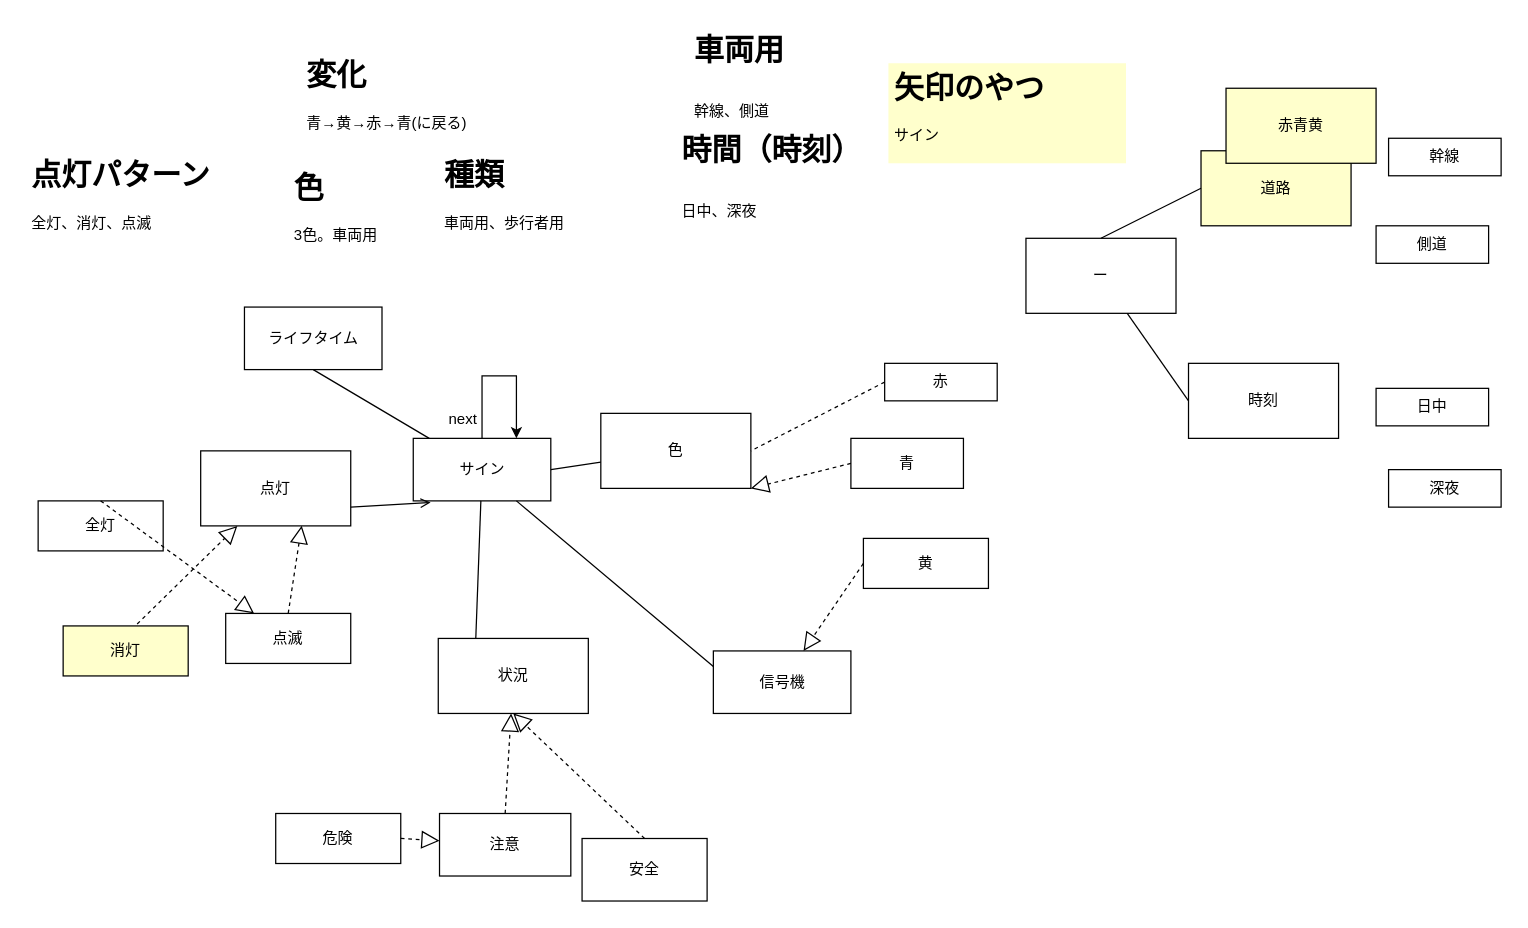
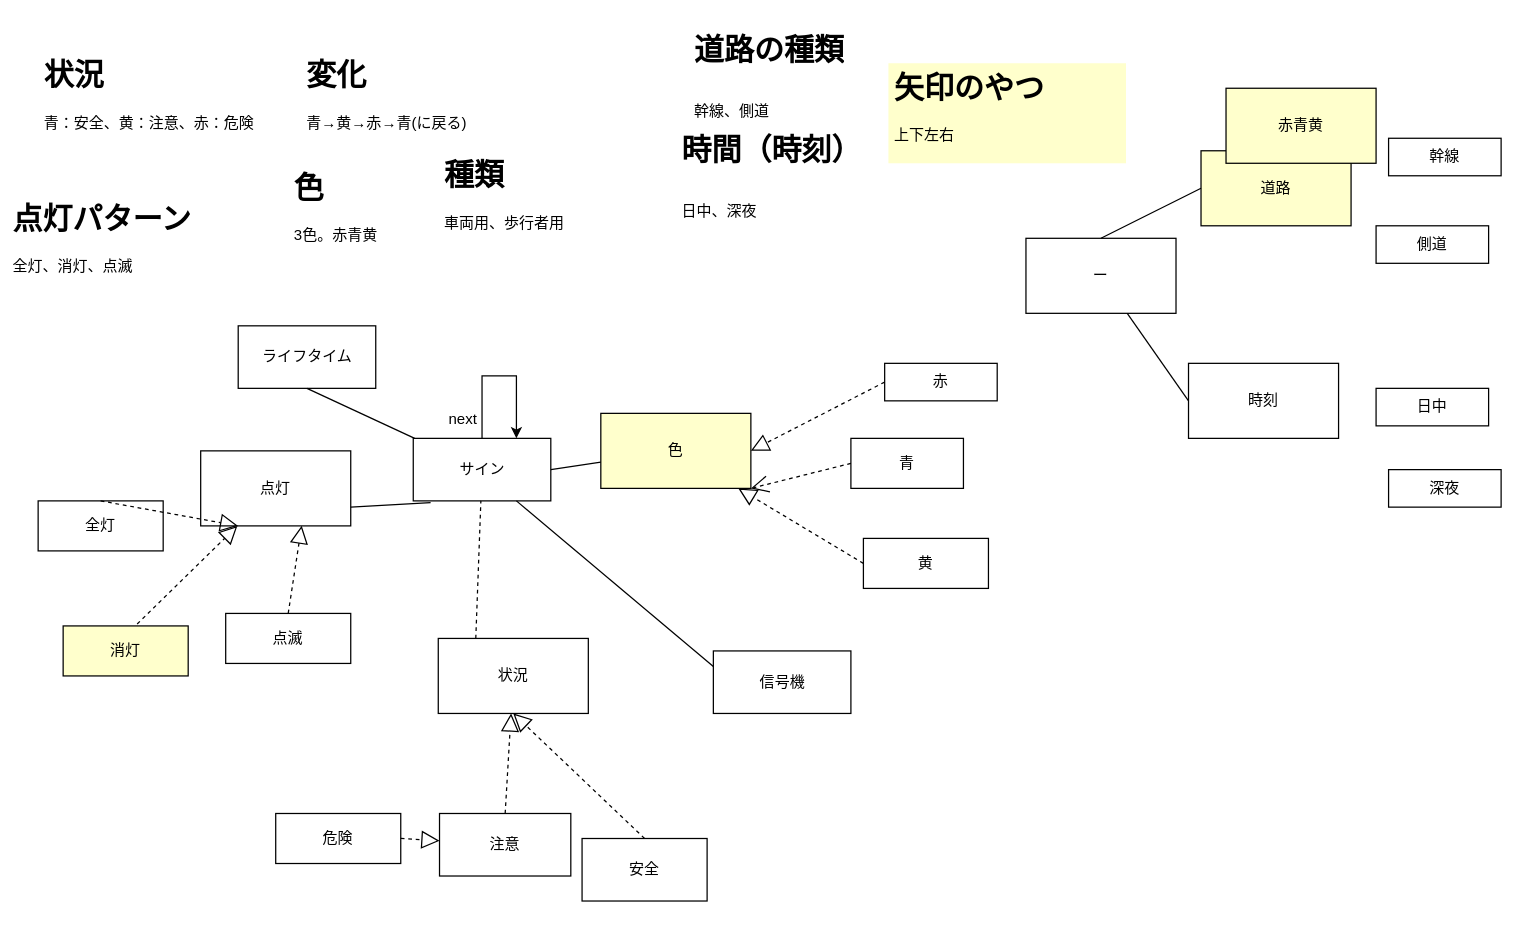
node "車両用幹線、側道": label "車両用幹線、側道" -> "道路の種類幹線、側道"
node "矢印のやつ サイン": label "矢印のやつ サイン" -> "矢印のやつ 上下左右"
node "状況 青：安全、黄：注意、赤：危険": added
node "色 3色。車両用": label "色 3色。車両用" -> "色 3色。赤青黄"
node "点灯パターン 全灯、消灯、点滅": moved (144, 201) -> (126, 244)
node "ライフタイム": moved (313, 338) -> (307, 357)
edge "赤" -- "色": arrowhead none -> block
node "色": fillcolor #ffffff -> #ffffcc
edge "青" -> "色": arrowhead block -> open
edge "点灯" -> "サイン": arrowhead open -> none
edge "全灯" -> "点滅": now "全灯" -> "点灯"
edge "サイン" -- "状況": style solid -> dashed
edge "黄" -> "信号機": now "黄" -> "色"
